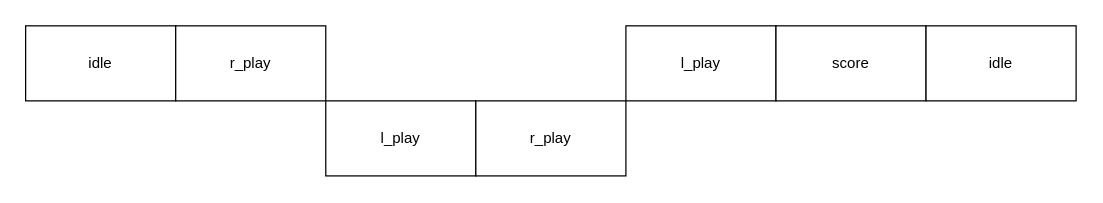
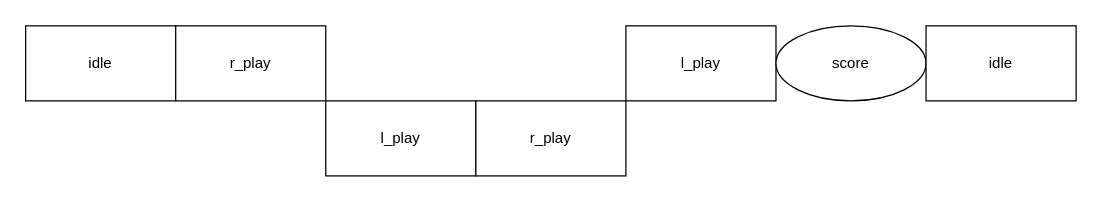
node "score": shape rectangle -> ellipse
